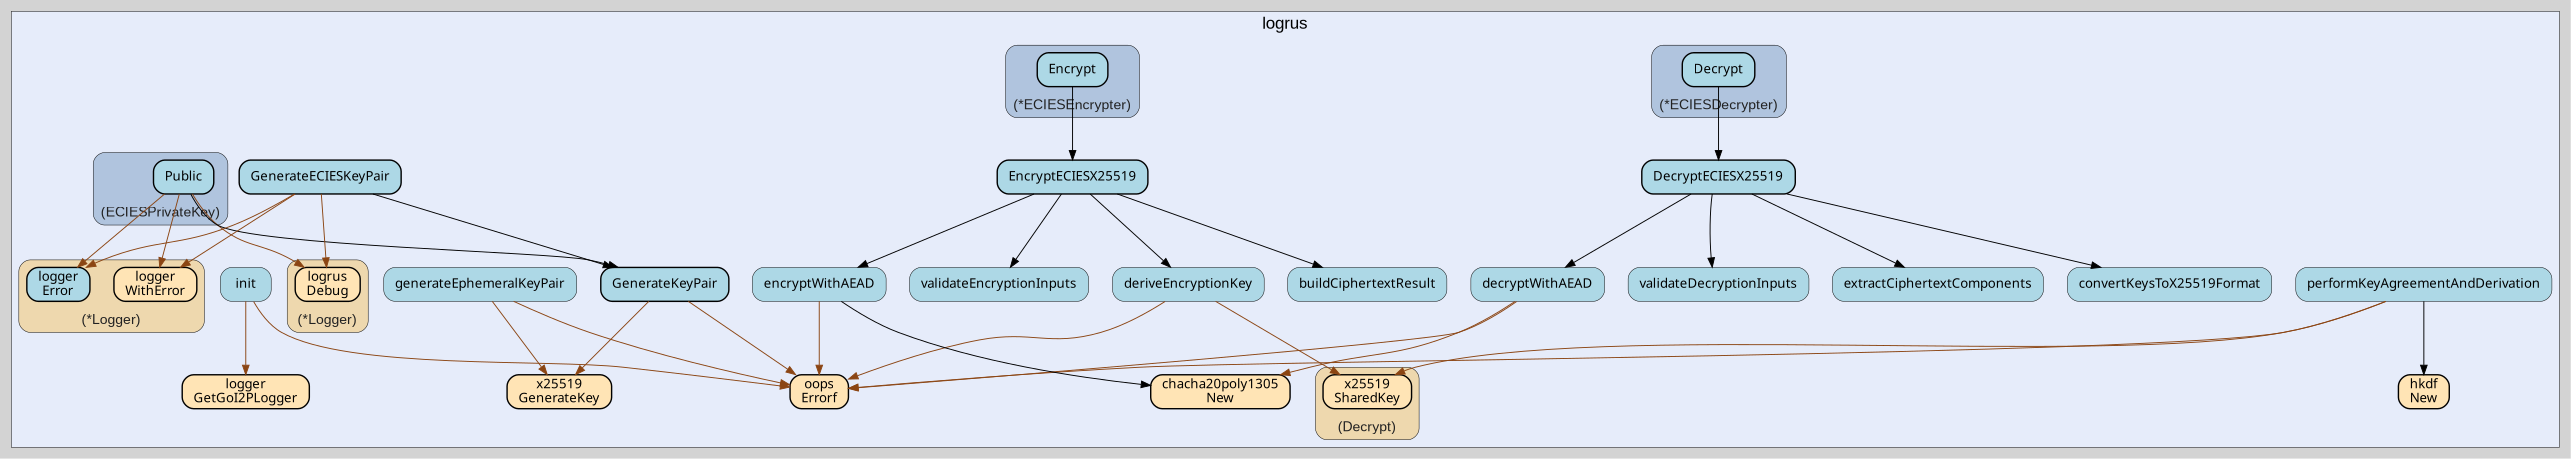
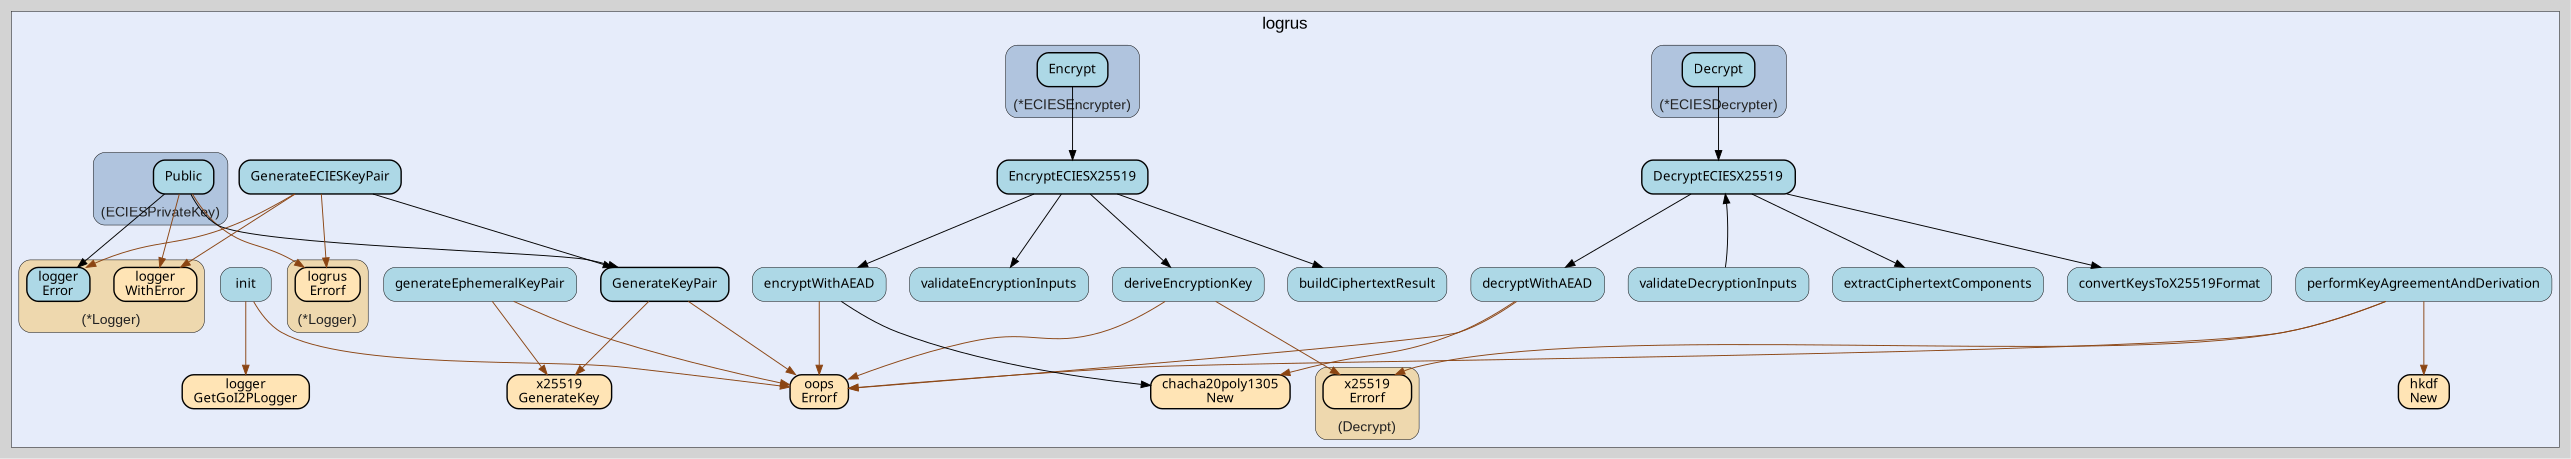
edge "DecryptECIESX25519" -> "validateDecryptionInputs": reversed
edge "Public" -> "logger Error": color saddlebrown -> black
node "logrus Debug": label "logrus Debug" -> "logrus Errorf"
edge "performKeyAgreementAndDerivation" -> "hkdf New": color black -> saddlebrown
node "x25519 SharedKey": label "x25519 SharedKey" -> "x25519 Errorf"
